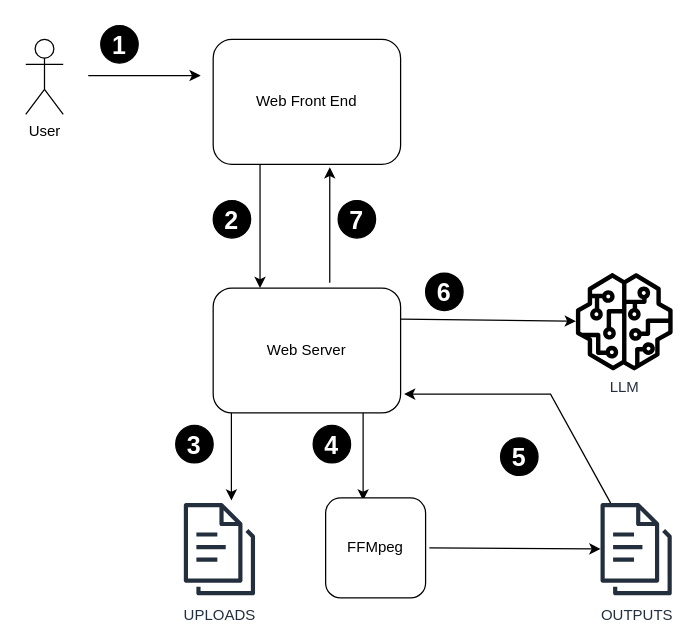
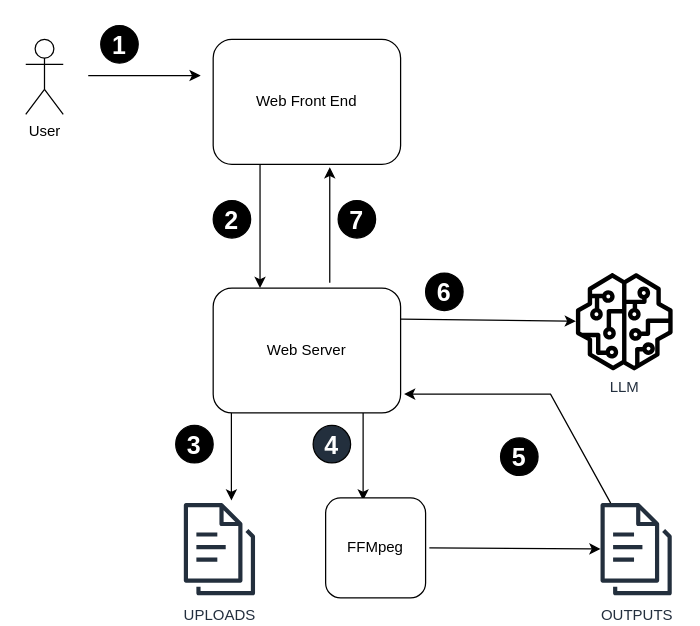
node "4": fillcolor #000000 -> #232f3d
